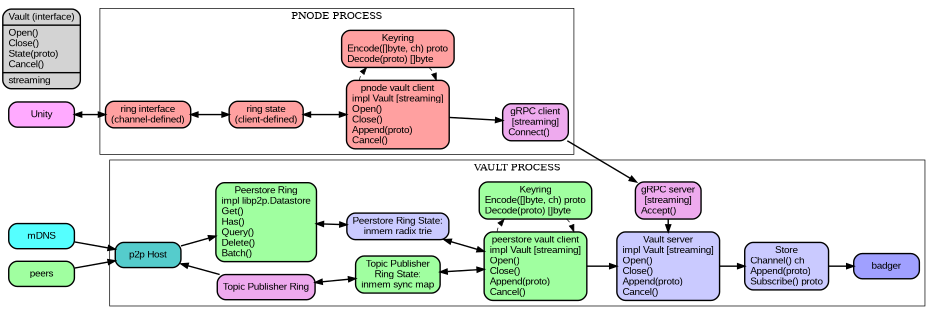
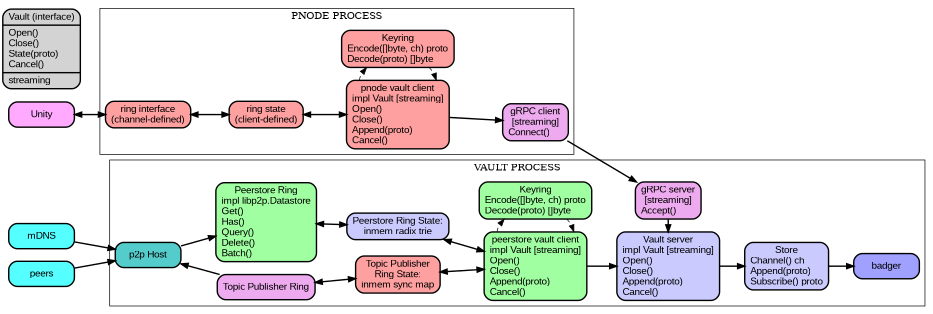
node "peers": fillcolor #a0ffa0 -> #55ffff
node "Topic Publisher Ring State: inmem sync map": fillcolor #a0ffa0 -> #ffa0a0
